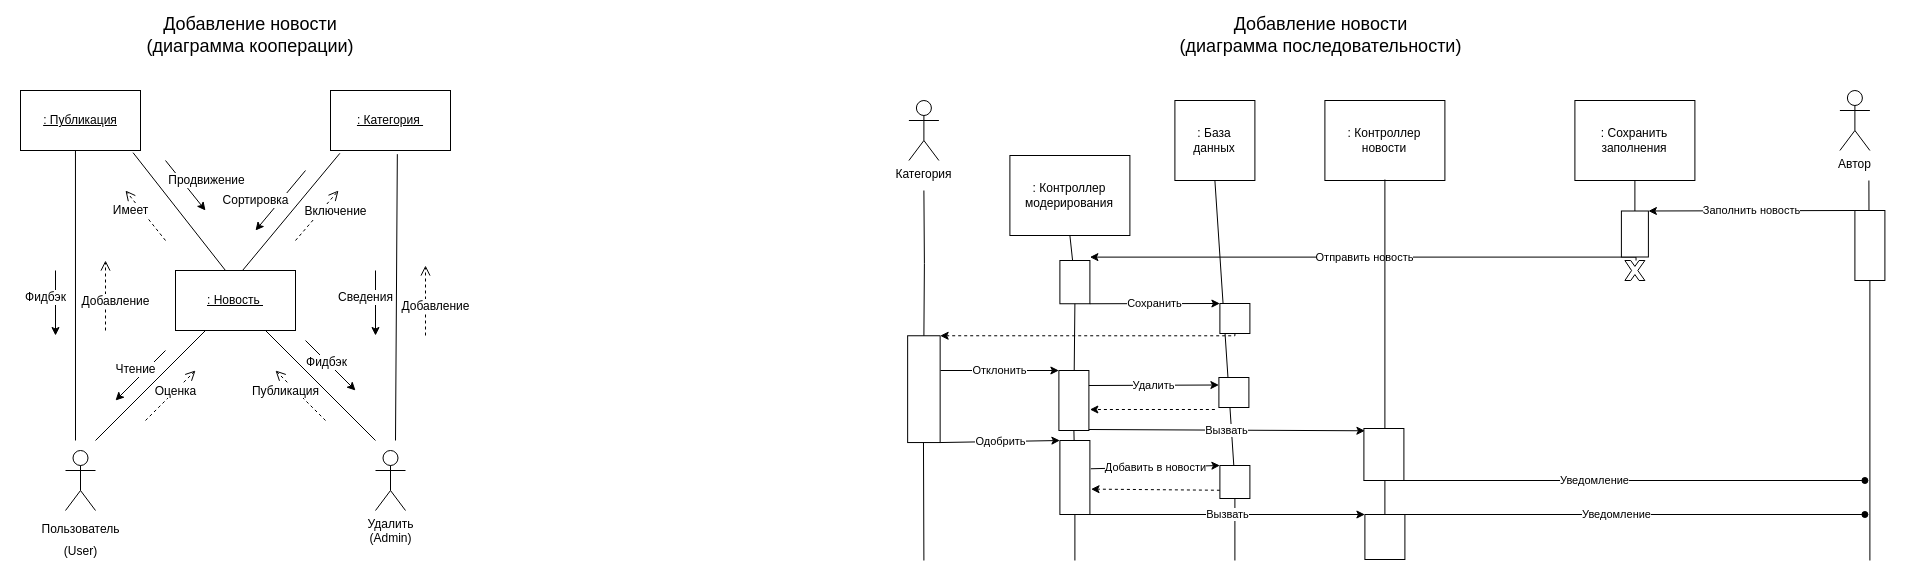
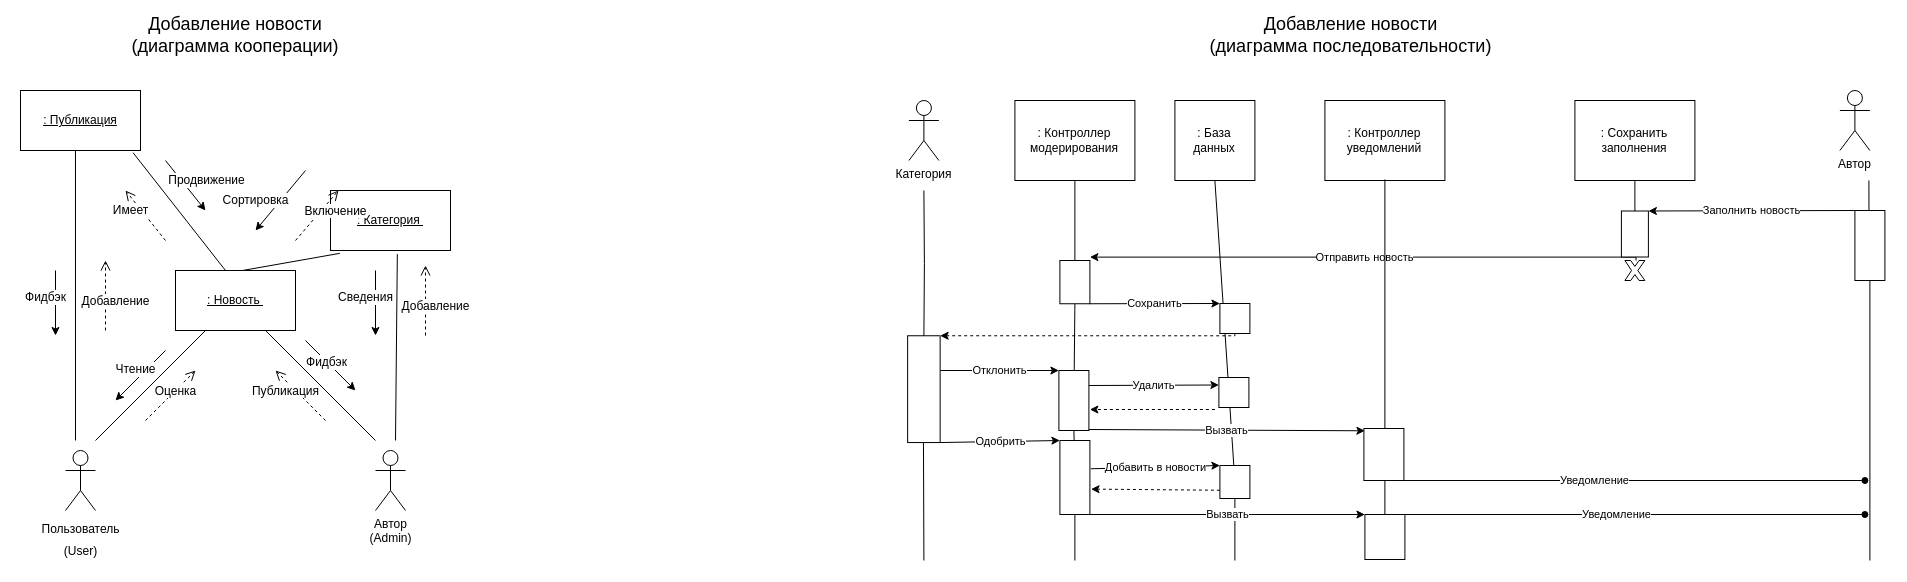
node "Добавление новости (диаграмма кооперации)": moved (251, 36) -> (236, 36)
node "Добавление новости (диаграмма последовательности)": moved (1321, 36) -> (1351, 36)
node ": Категория": moved (391, 121) -> (391, 221)
node ": Контроллер новости": label ": Контроллер новости" -> ": Контроллер уведомлений"
node ": Контроллер модерирования": moved (1070, 196) -> (1075, 141)
node "Удалить (Admin)": label "Удалить (Admin)" -> "Автор (Admin)"
